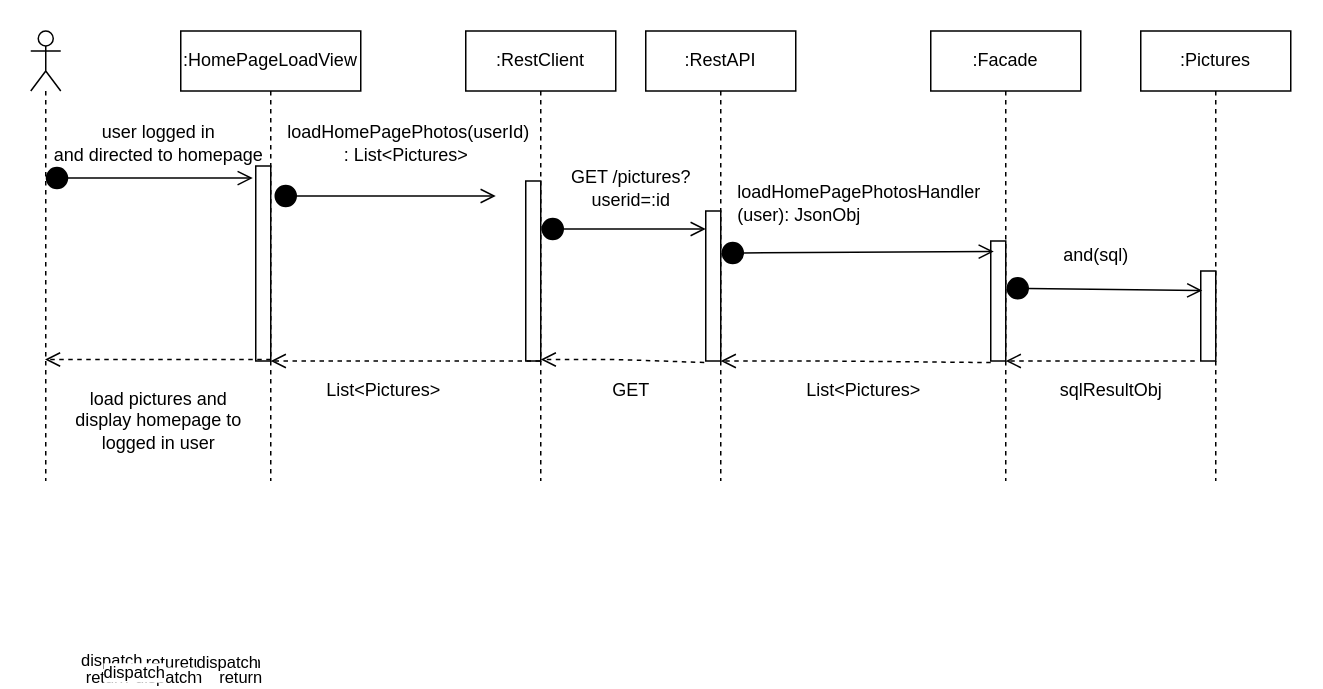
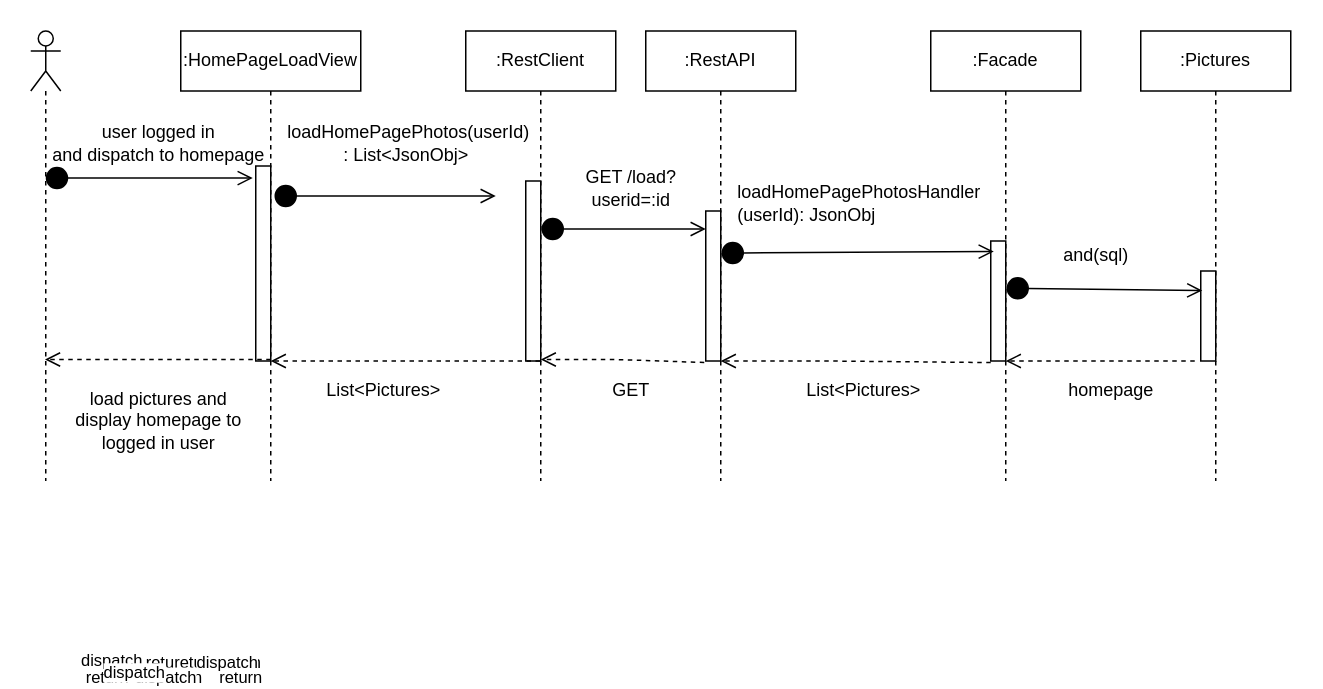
node "user logged in and directed to homepage": label "user logged in and directed to homepage" -> "user logged in and dispatch to homepage"
node "loadHomePagePhotos(userId) : List<Pictures>": label "loadHomePagePhotos(userId) : List<Pictures>" -> "loadHomePagePhotos(userId) : List<JsonObj>"
node "GET /pictures? userid=:id": label "GET /pictures? userid=:id" -> "GET /load? userid=:id"
node "loadHomePagePhotosHandler (user): JsonObj": label "loadHomePagePhotosHandler (user): JsonObj" -> "loadHomePagePhotosHandler (userId): JsonObj"
node "sqlResultObj": label "sqlResultObj" -> "homepage"
